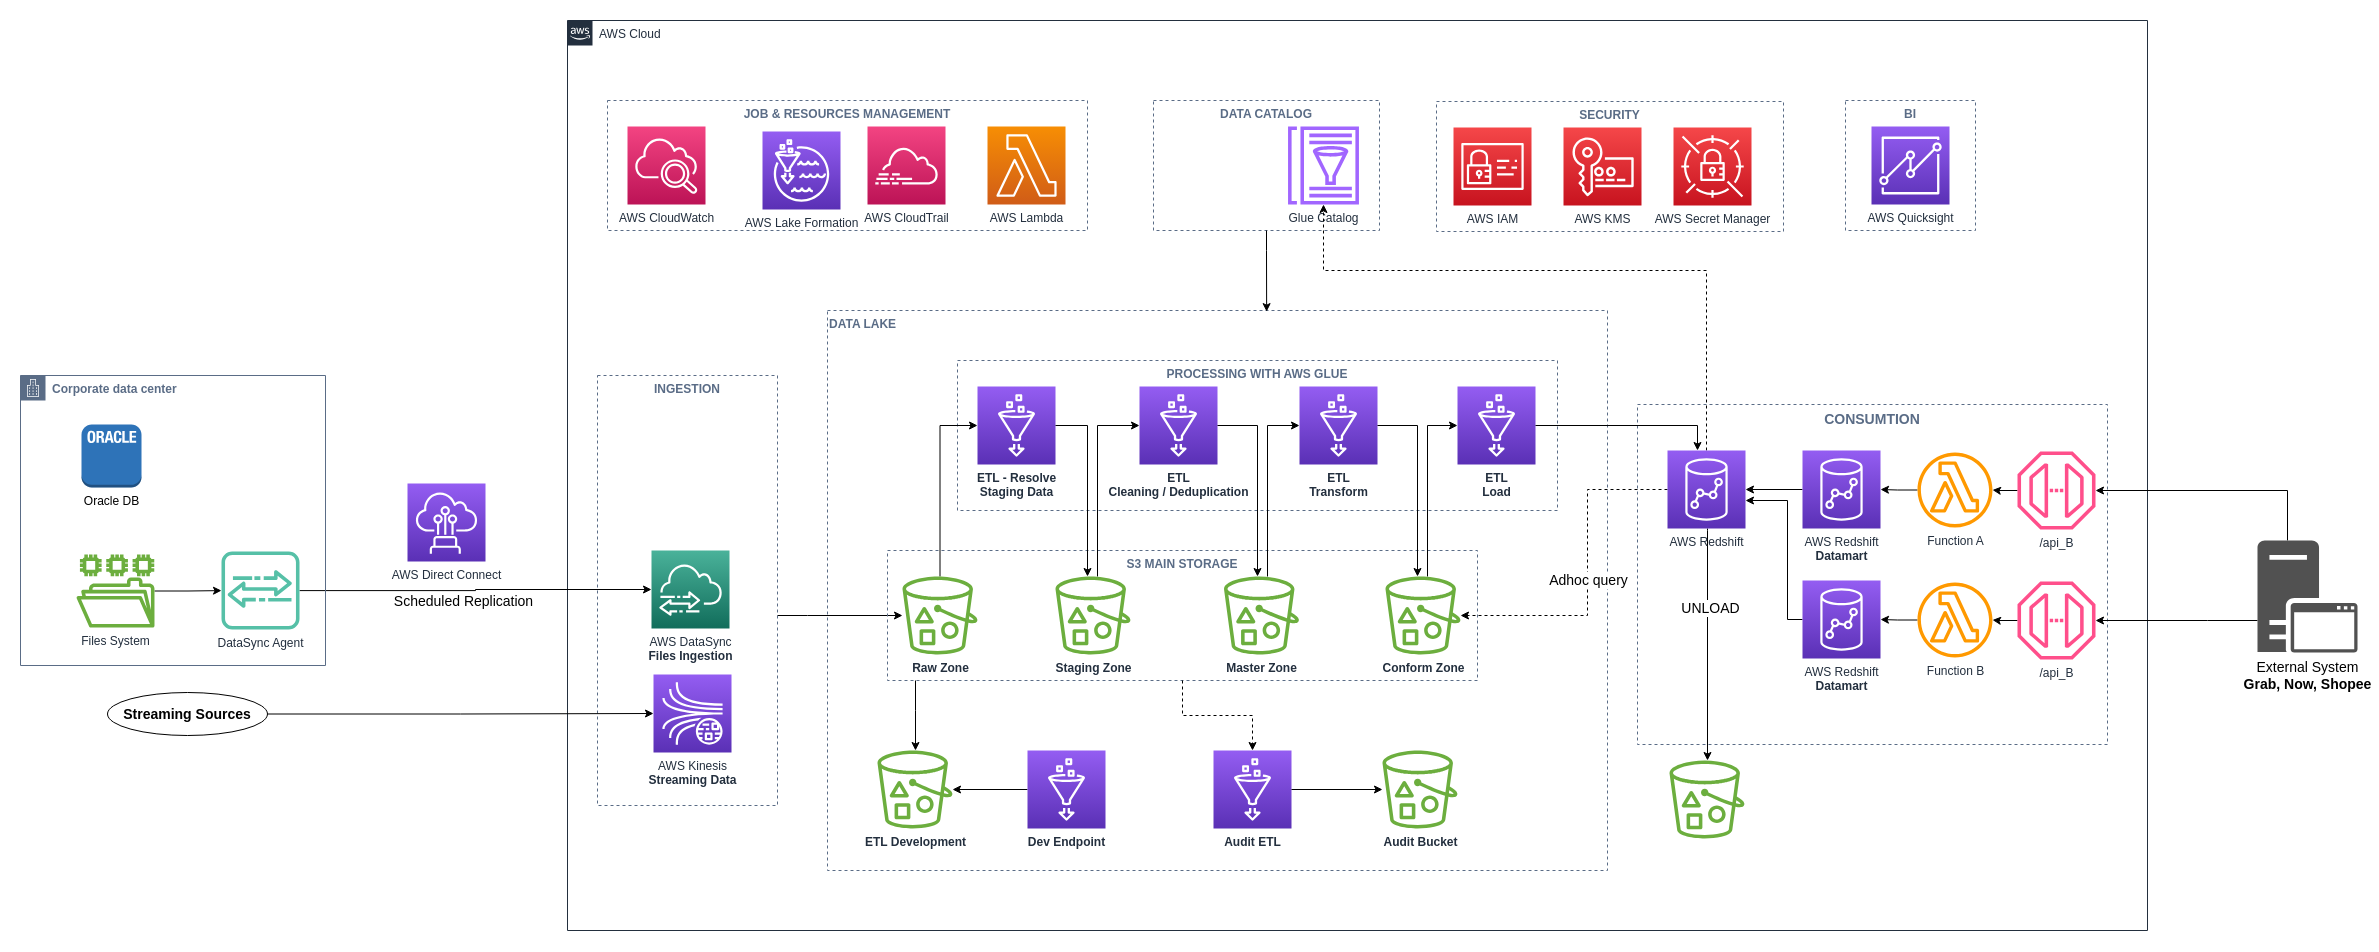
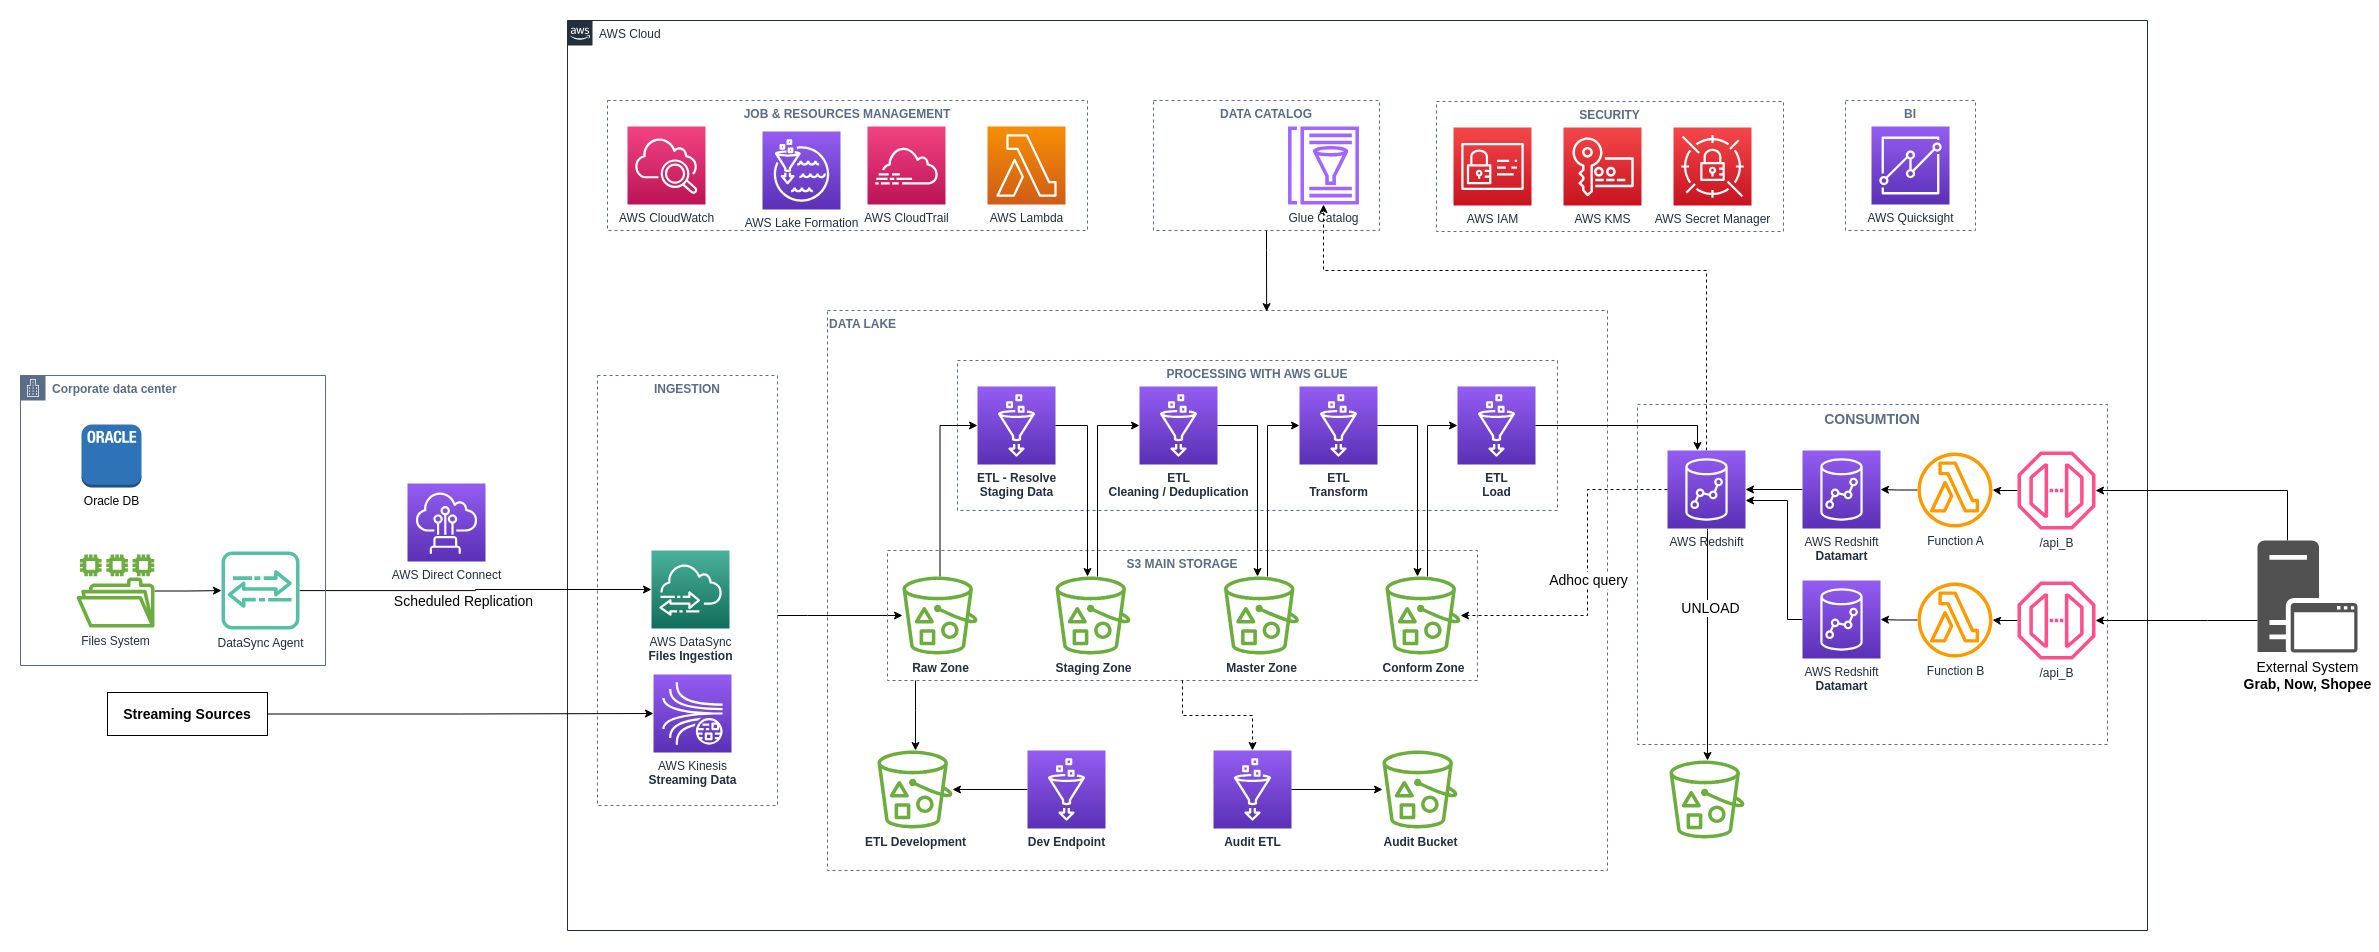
node "Streaming Sources": shape ellipse -> rectangle
